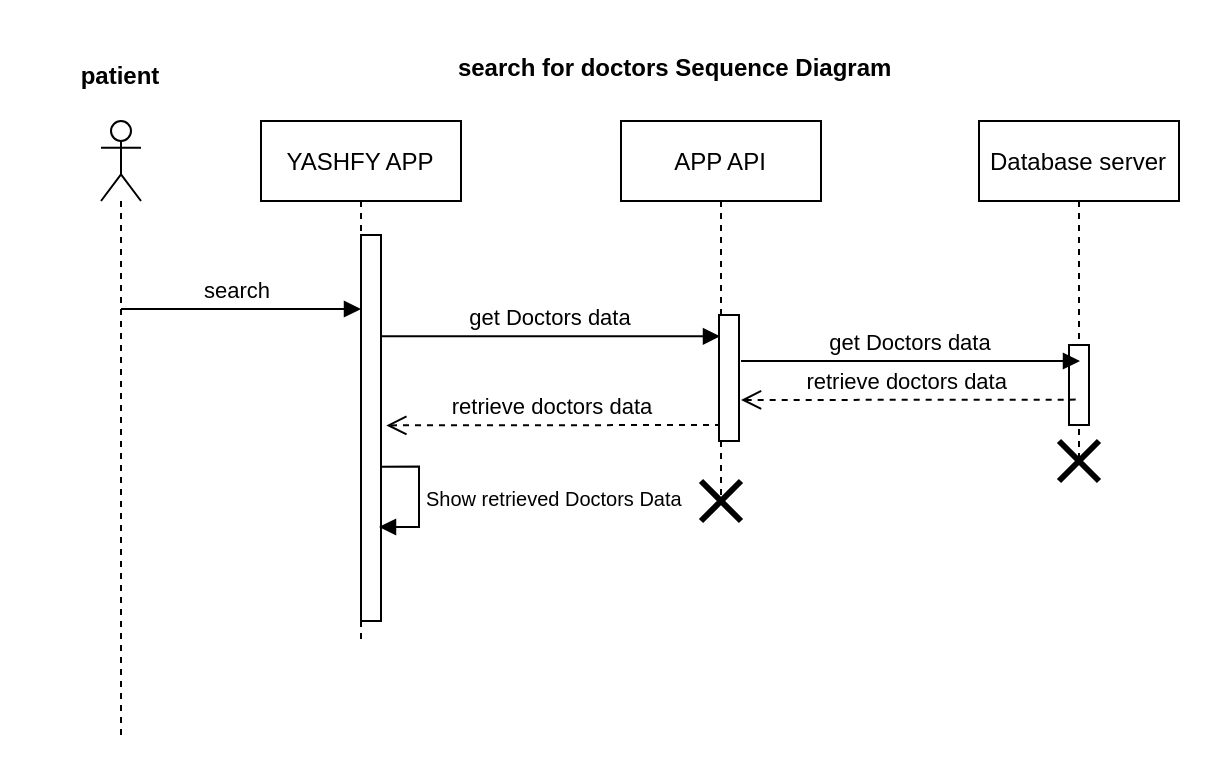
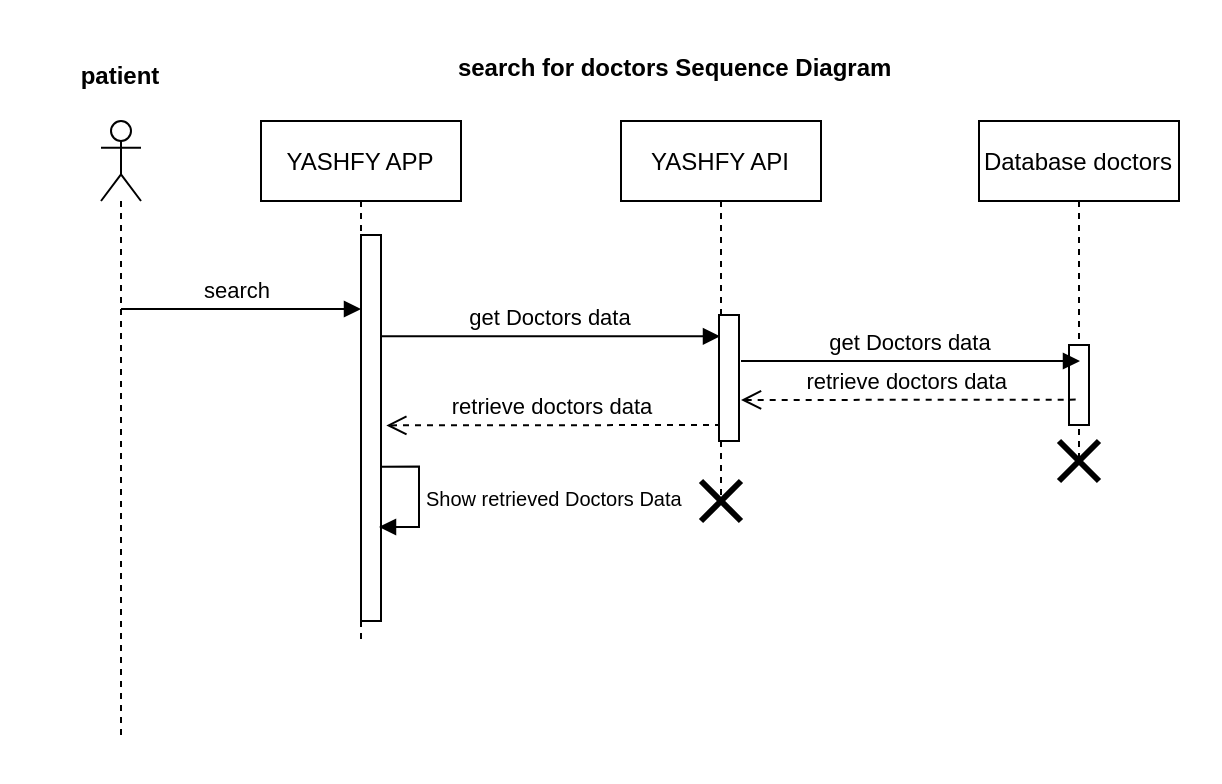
node "APP API": label "APP API" -> "YASHFY API"
node "Database server": label "Database server" -> "Database doctors"
